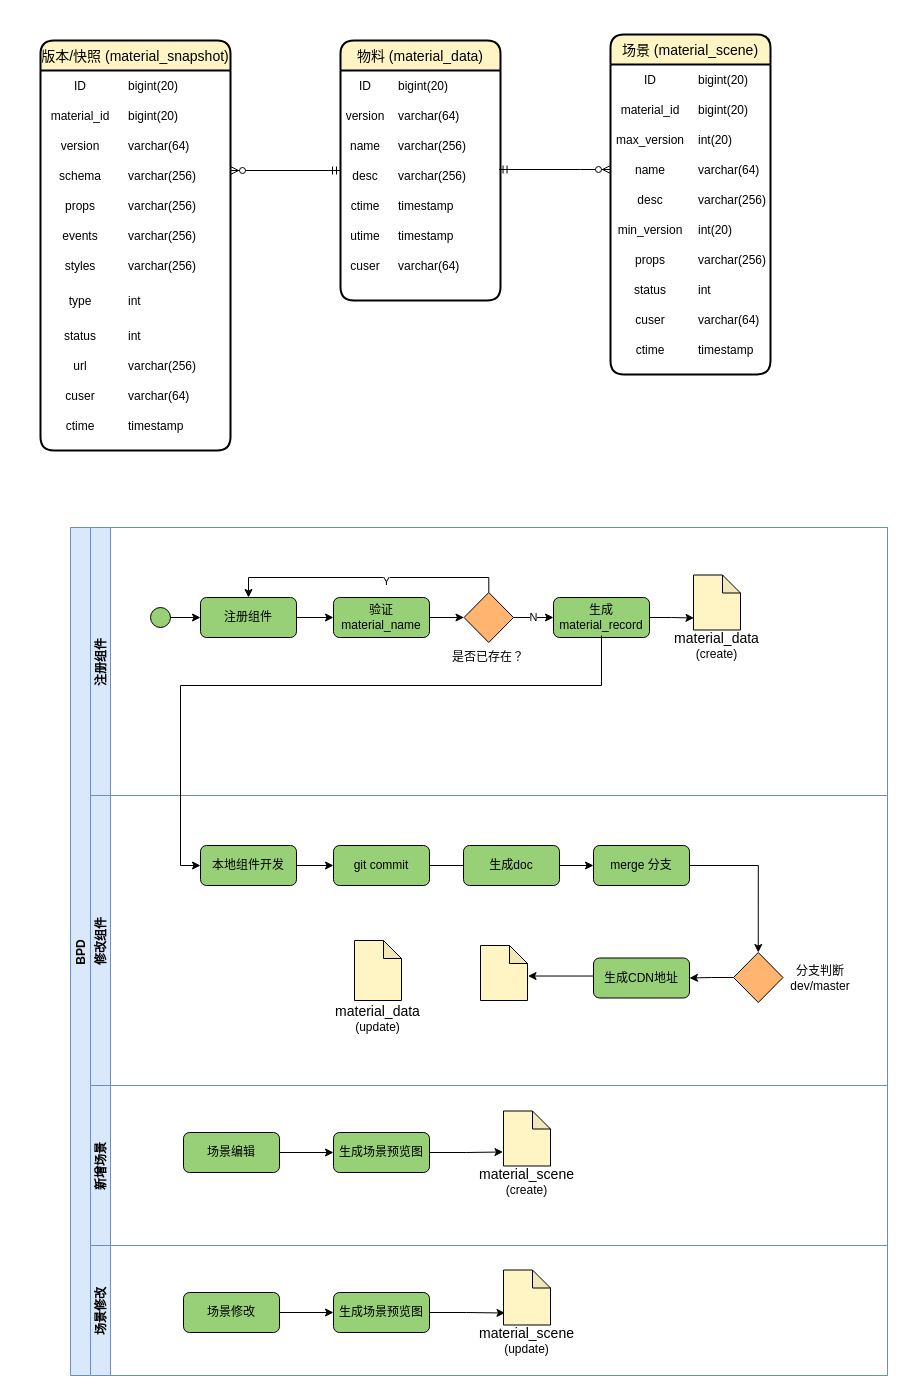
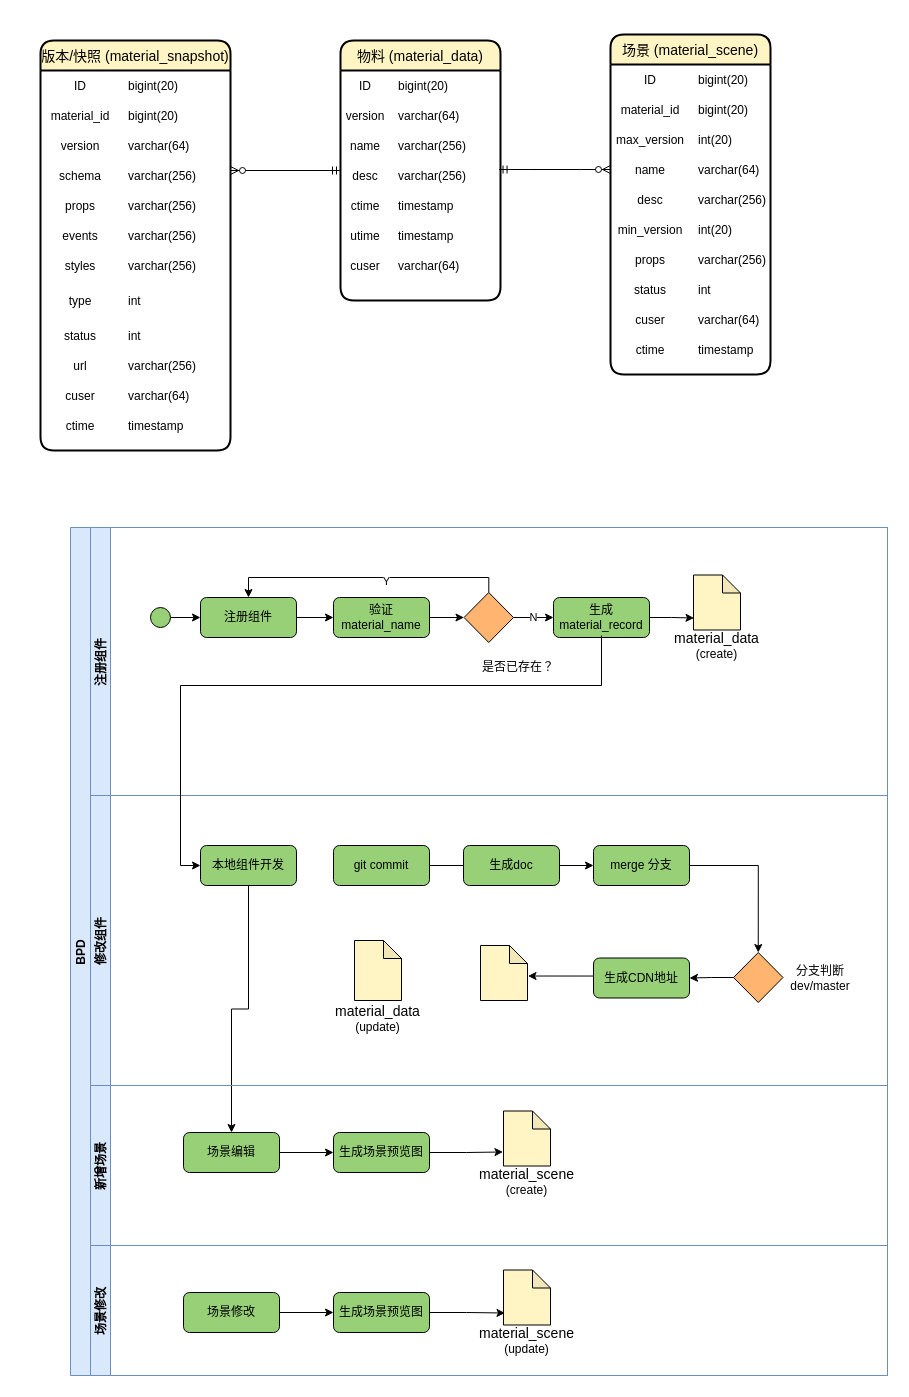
node "是否已存在？": moved (489, 658) -> (519, 668)
edge "本地组件开发" -> "git commit": now "本地组件开发" -> "场景编辑"
